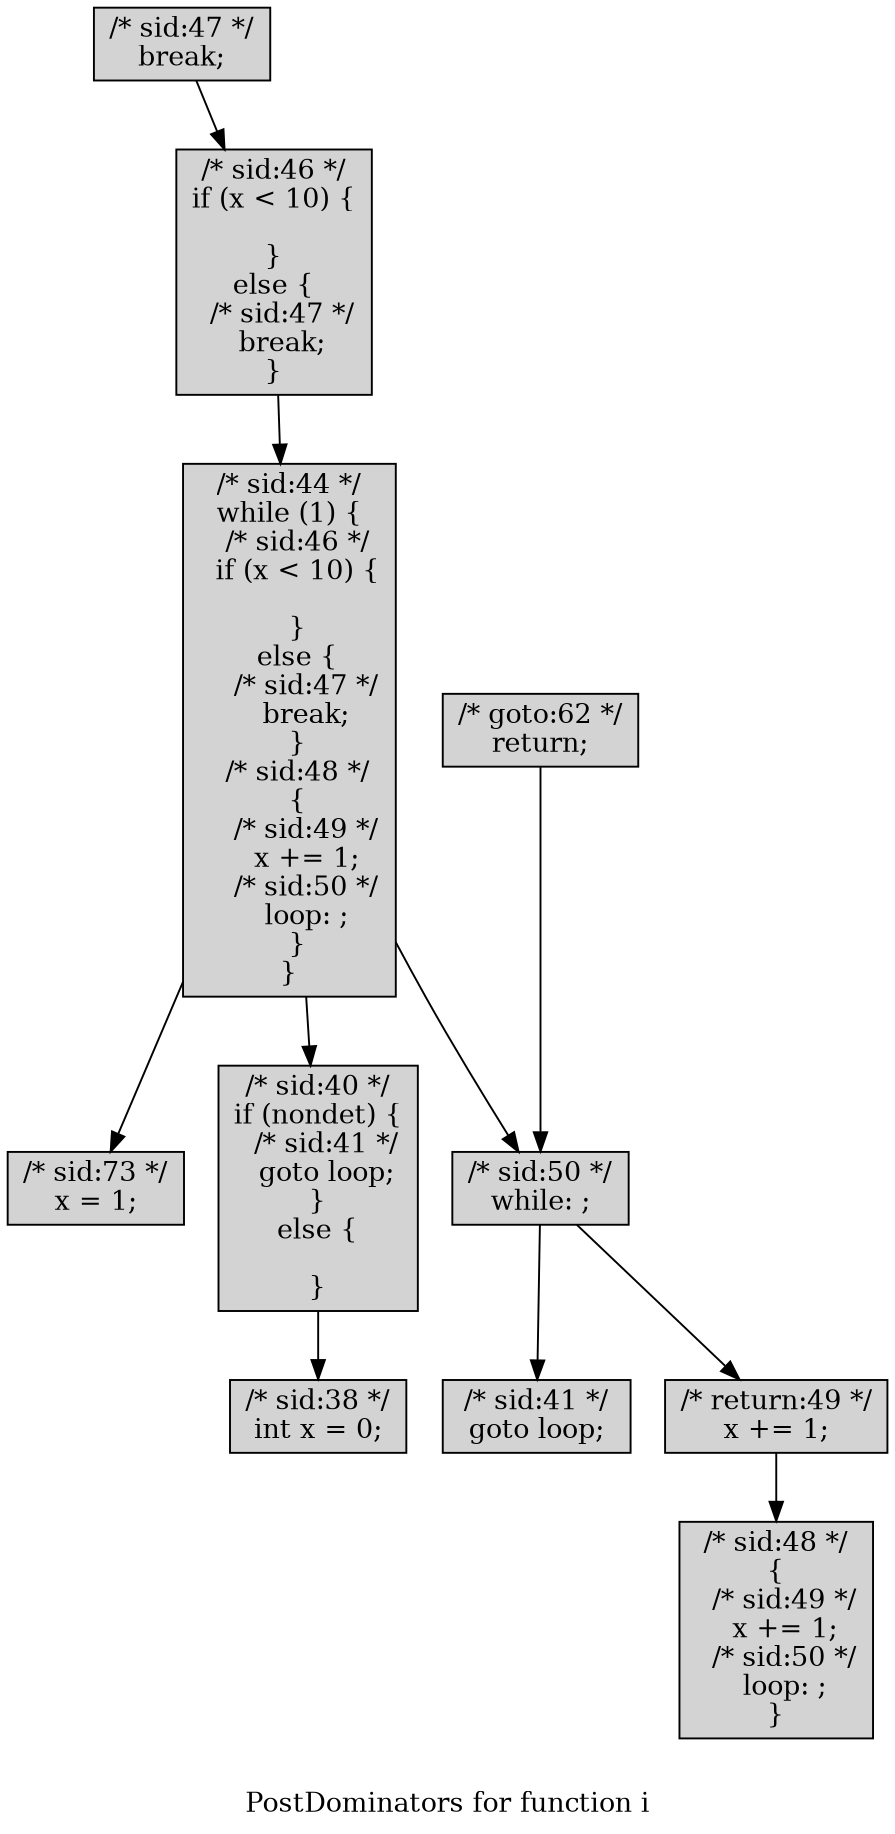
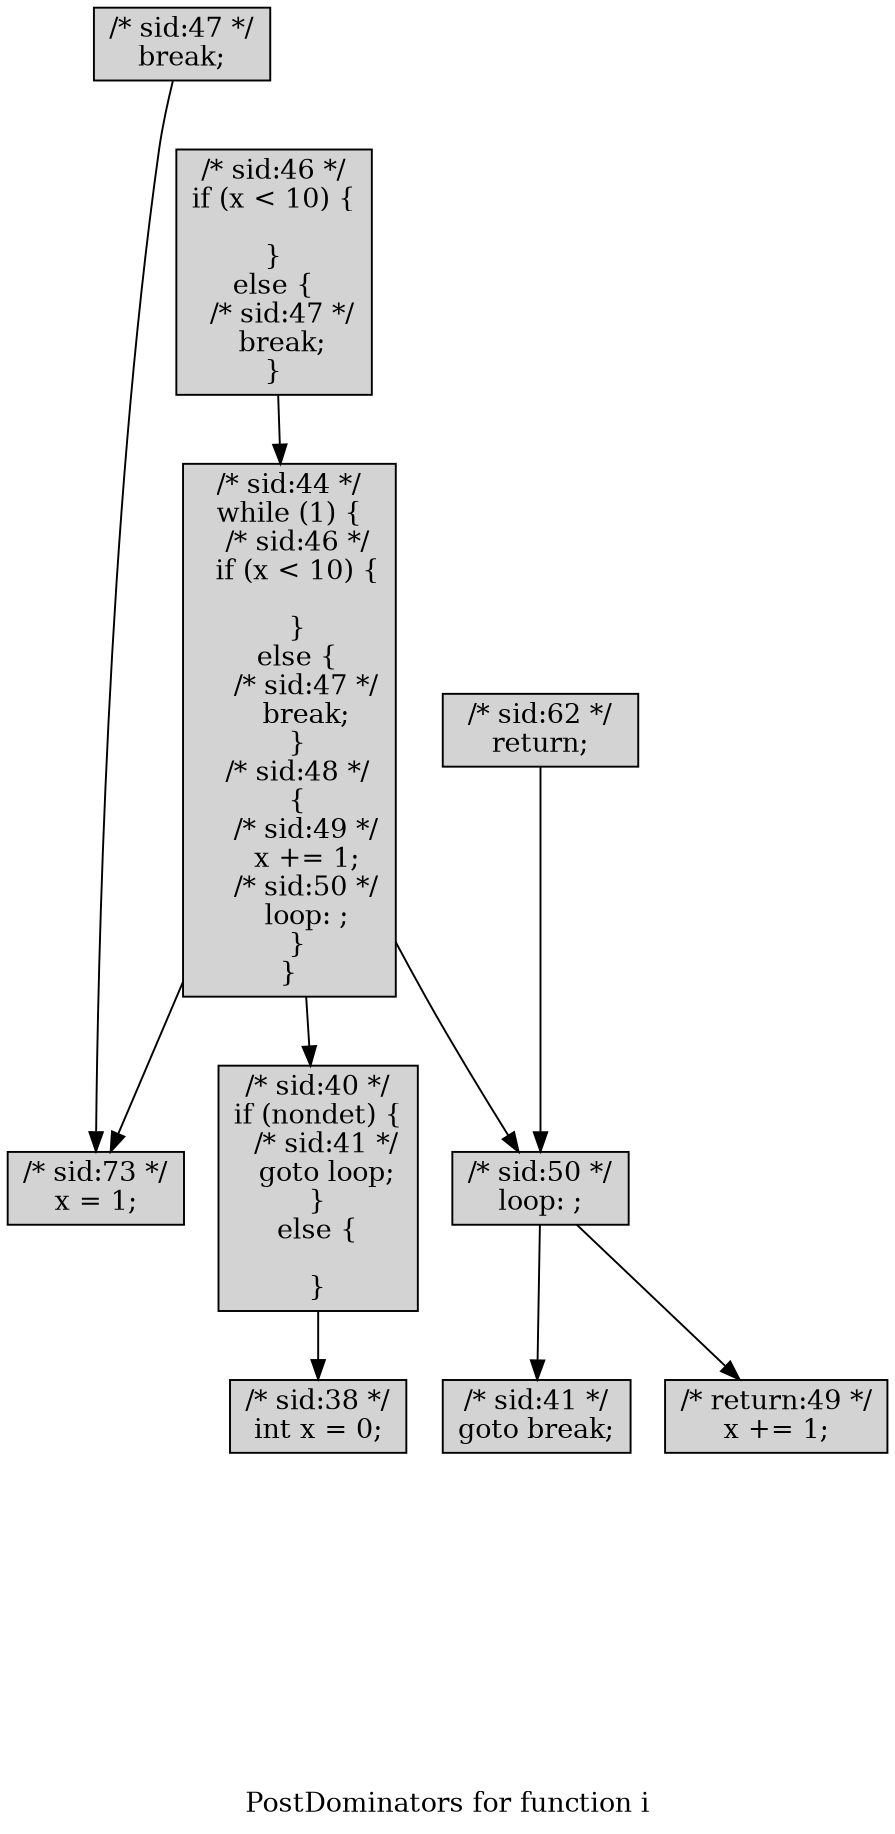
edge "/* sid:47 */ break;" -> "/* sid:46 */ if (x < 10) { } else { /* sid:47 */ break; }": now "/* sid:47 */ break;" -> "/* sid:73 */ x = 1;"
node "/* goto:62 */ return;": label "/* goto:62 */ return;" -> "/* sid:62 */ return;"
node "/* sid:50 */ while: ;": label "/* sid:50 */ while: ;" -> "/* sid:50 */ loop: ;"
node "/* sid:41 */ goto loop;": label "/* sid:41 */ goto loop;" -> "/* sid:41 */ goto break;"
node "/* sid:48 */ { /* sid:49 */ x += 1; /* sid:50 */ loop: ; }": removed
